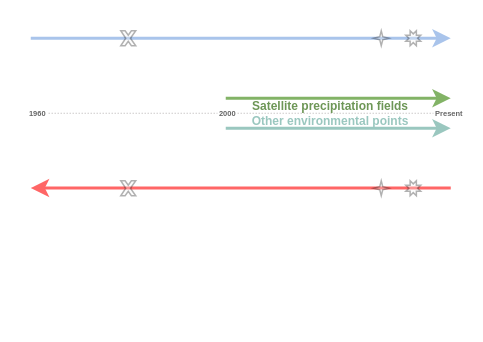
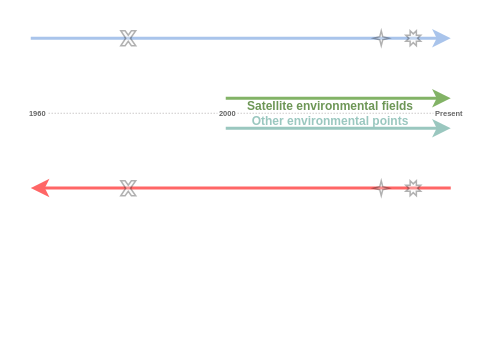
node "Satellite precipitation fields": label "Satellite precipitation fields" -> "Satellite environmental fields"
